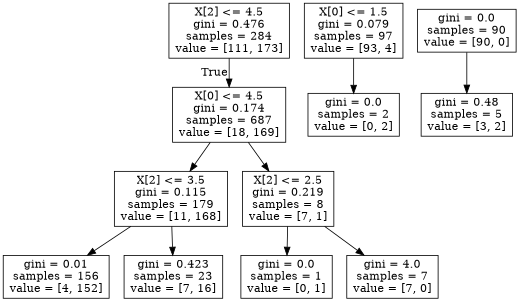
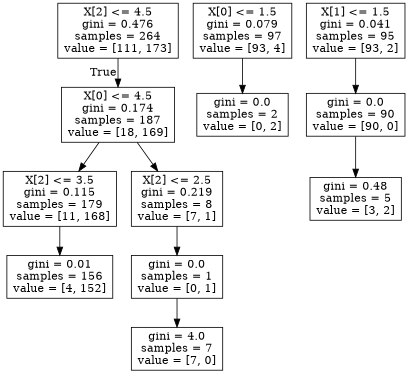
node "X[2] <= 4.5 gini = 0.476 samples = 284 value = [111, 173]": label "X[2] <= 4.5 gini = 0.476 samples = 284 value = [111, 173]" -> "X[2] <= 4.5 gini = 0.476 samples = 264 value = [111, 173]"
node "X[1] <= 1.5 gini = 0.041 samples = 95 value = [93, 2]": added
node "X[0] <= 4.5 gini = 0.174 samples = 687 value = [18, 169]": label "X[0] <= 4.5 gini = 0.174 samples = 687 value = [18, 169]" -> "X[0] <= 4.5 gini = 0.174 samples = 187 value = [18, 169]"
edge "X[2] <= 2.5 gini = 0.219 samples = 8 value = [7, 1]" -> "gini = 4.0 samples = 7 value = [7, 0]": now "gini = 0.0 samples = 1 value = [0, 1]" -> "gini = 4.0 samples = 7 value = [7, 0]"
node "gini = 0.423 samples = 23 value = [7, 16]": removed
